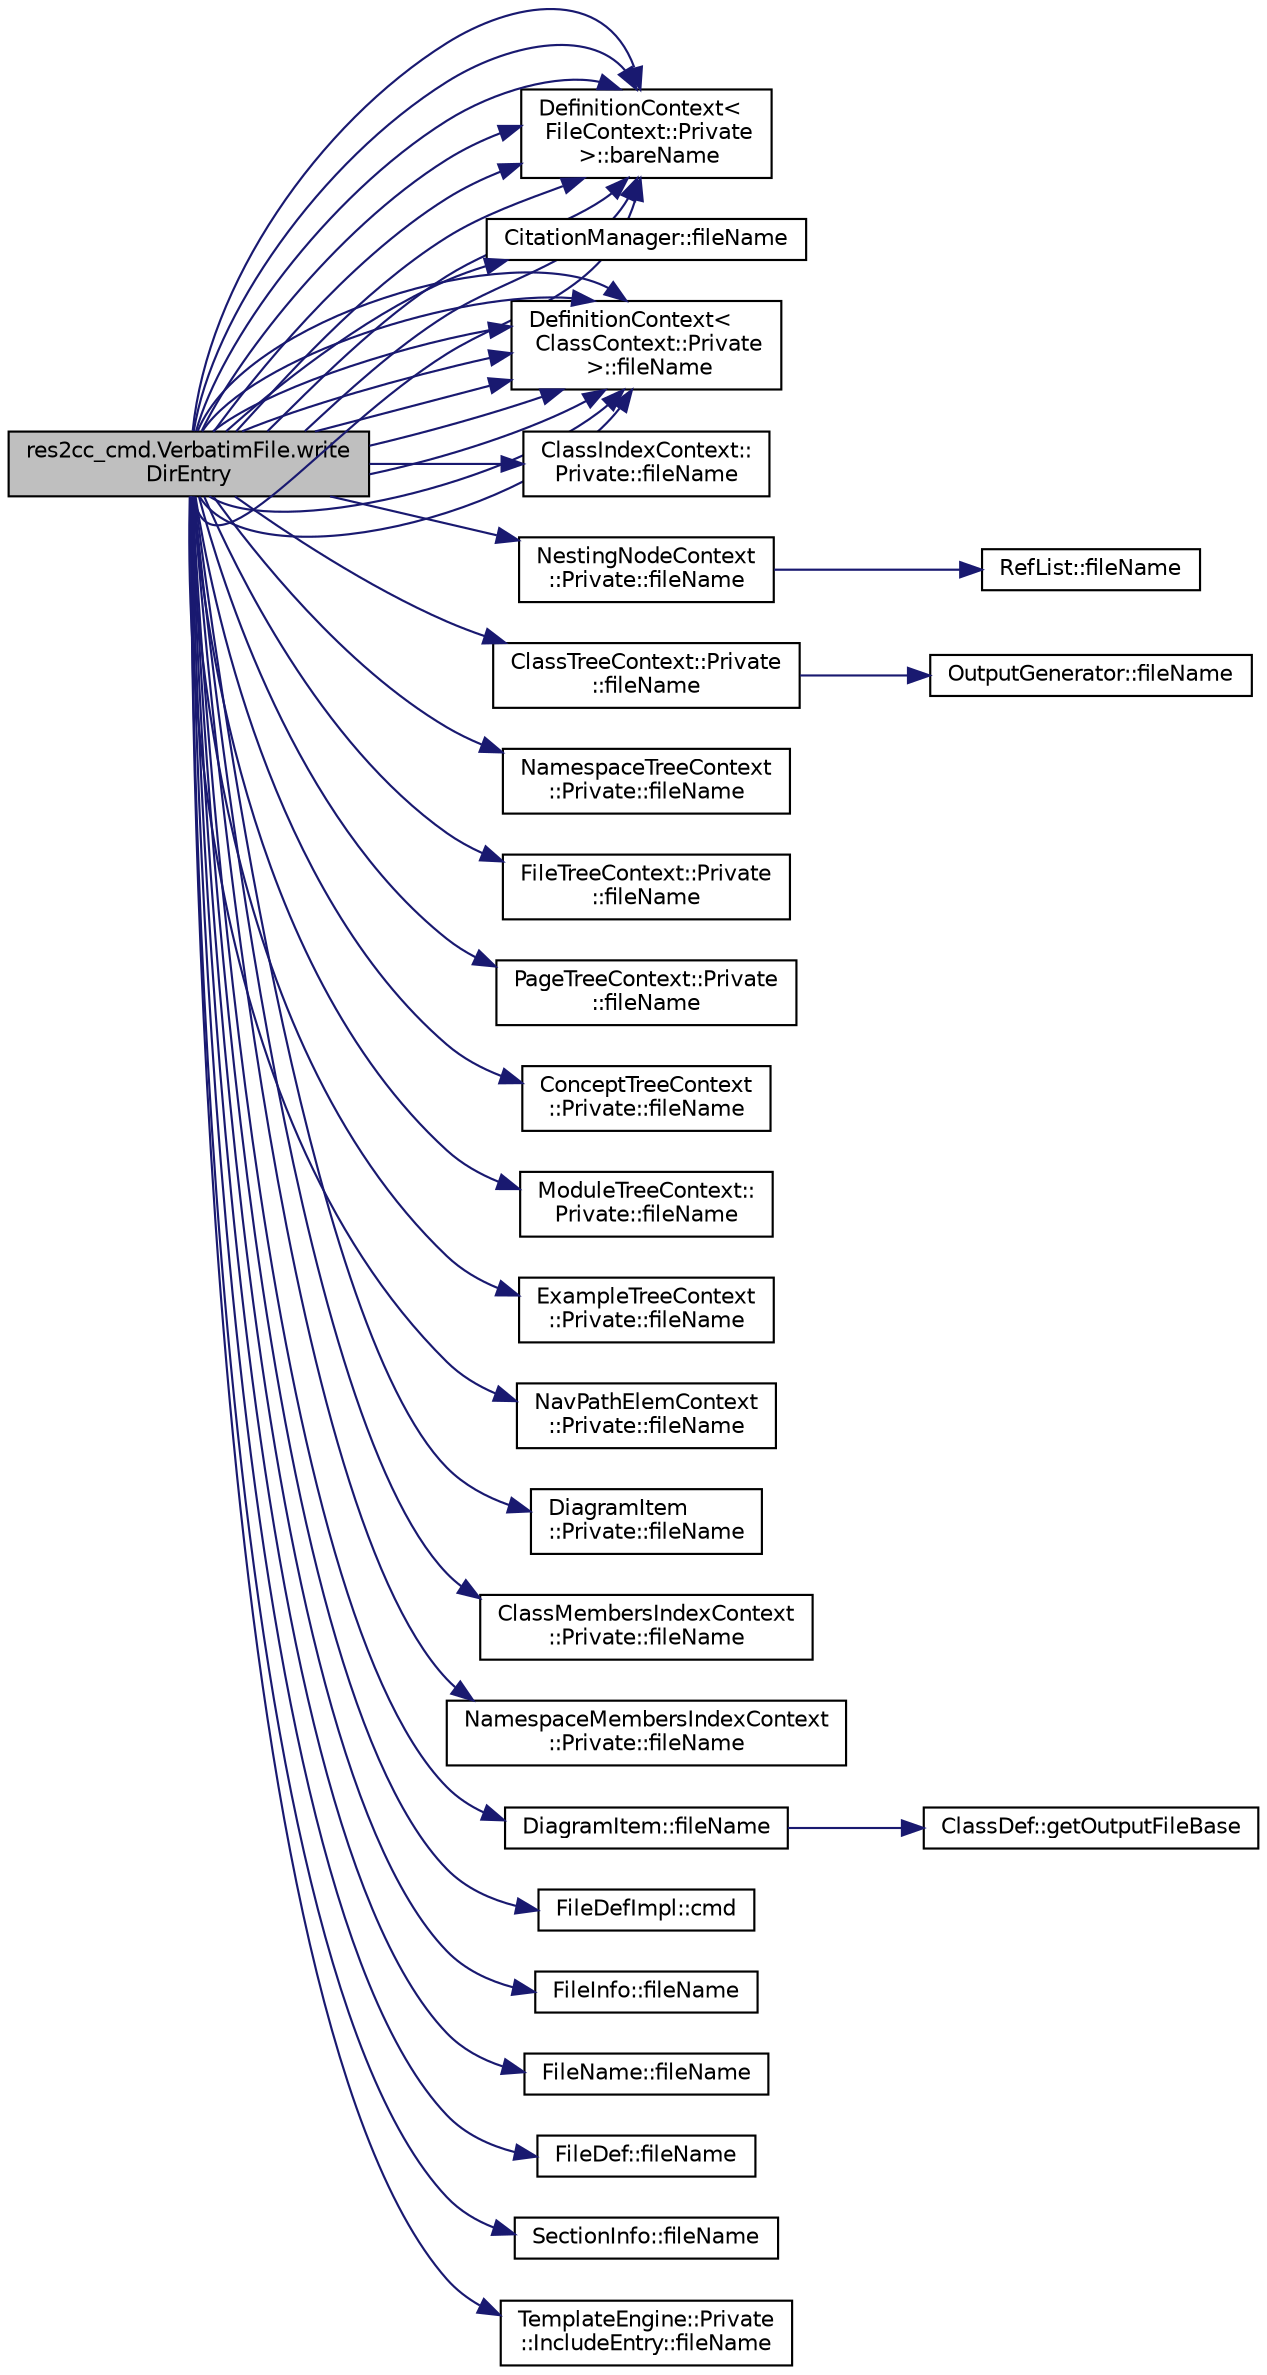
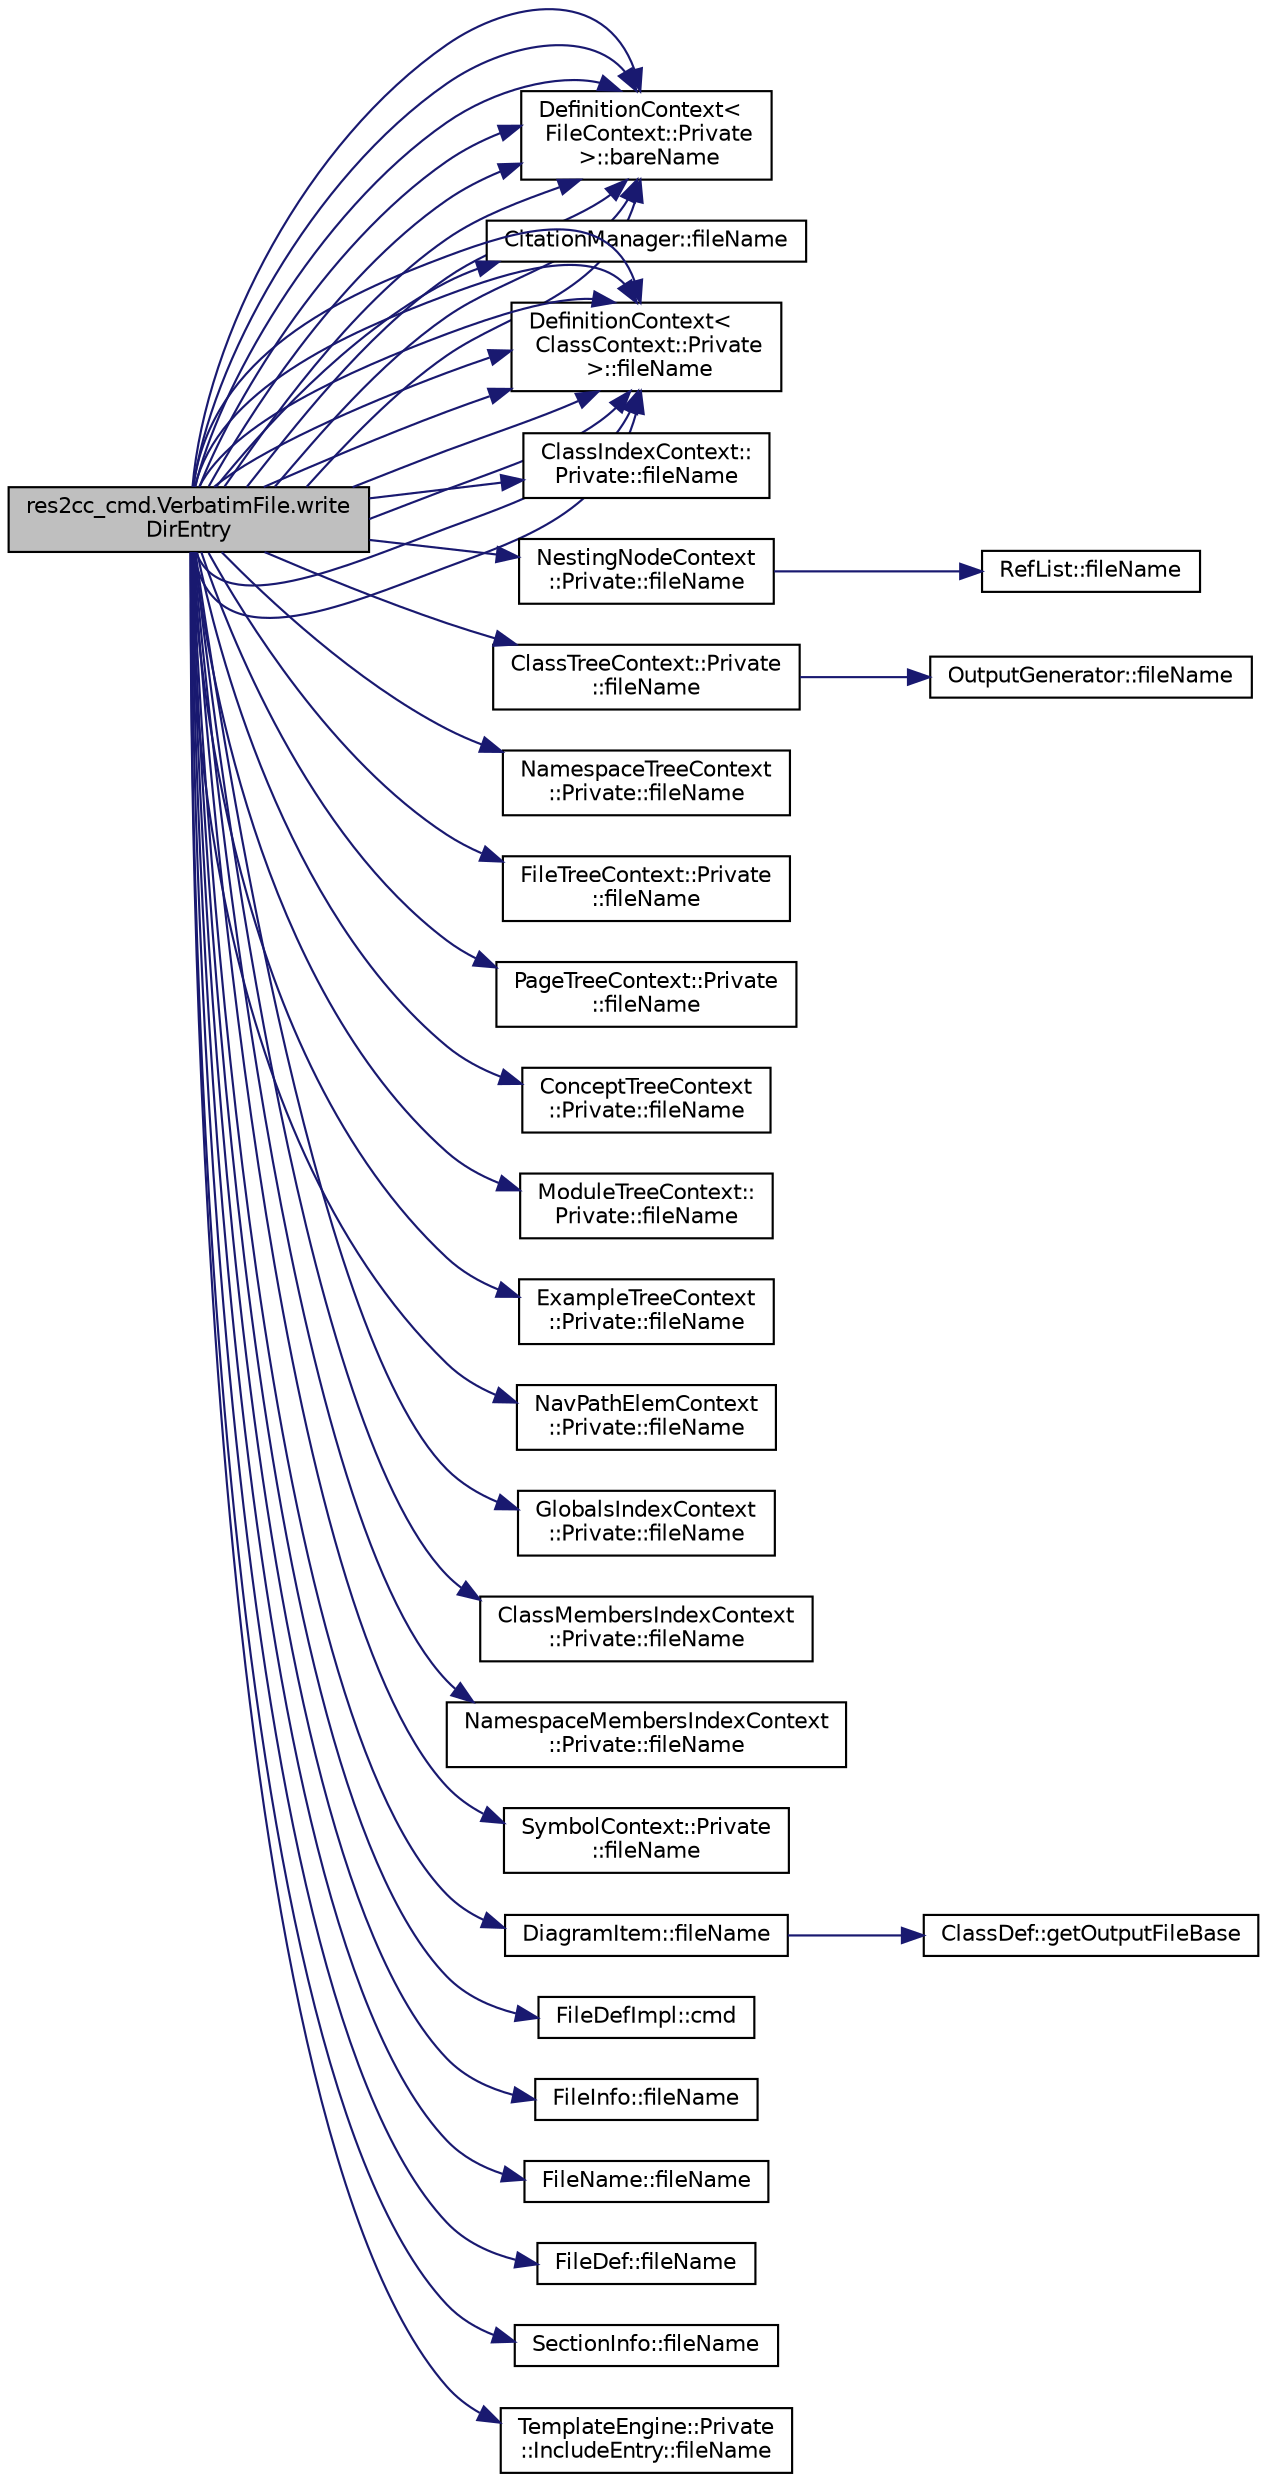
node "DiagramItem ::Private::fileName": label "DiagramItem ::Private::fileName" -> "GlobalsIndexContext ::Private::fileName"
node "SymbolContext::Private ::fileName": added
